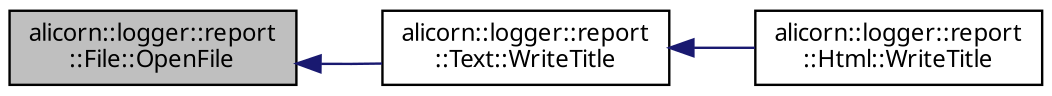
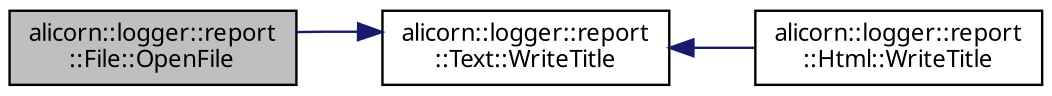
edge "alicorn::logger::report ::Text::WriteTitle" -> "alicorn::logger::report ::File::OpenFile": reversed
